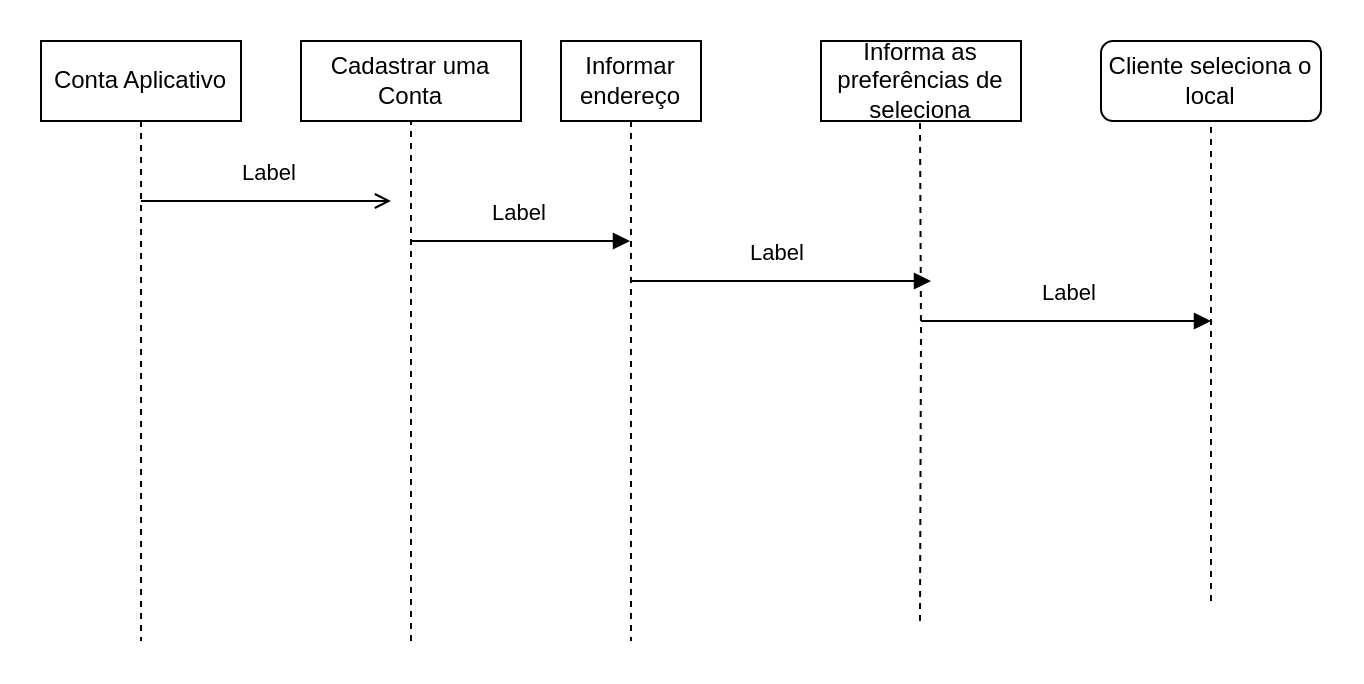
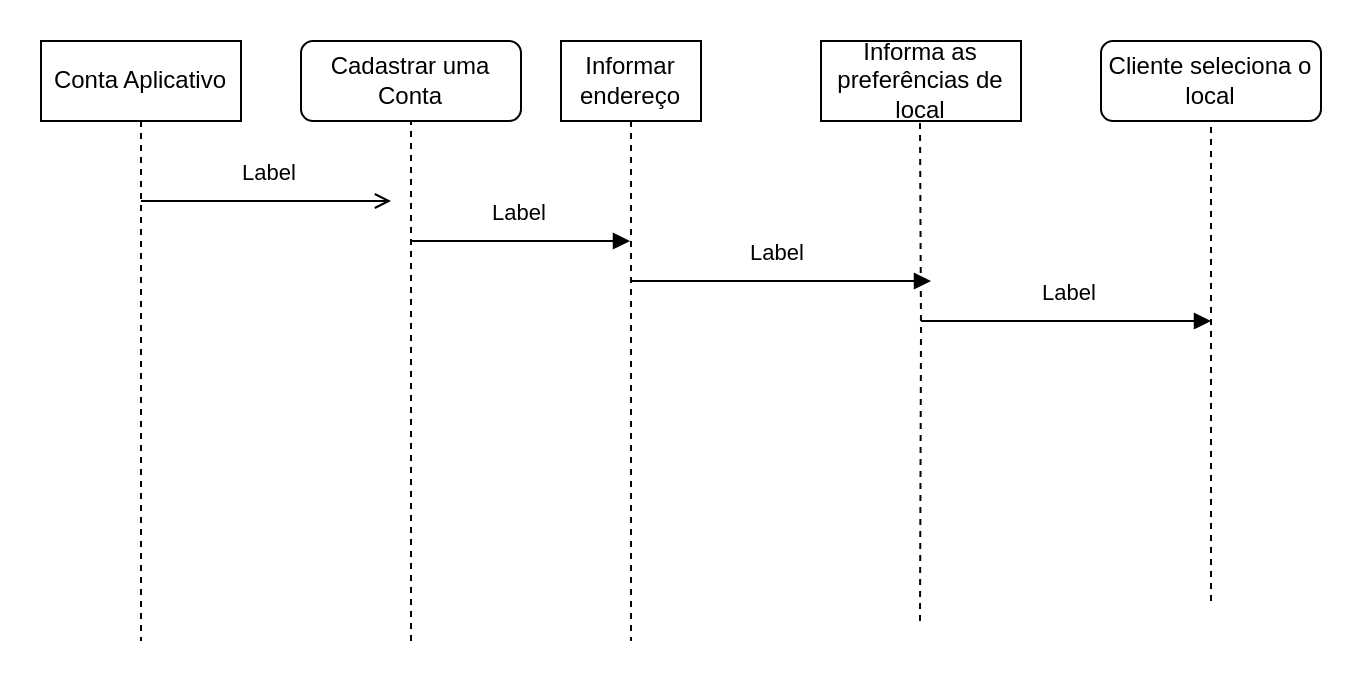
node "Cadastrar uma Conta": shape rectangle -> rounded rectangle
node "Informa as preferências de seleciona": label "Informa as preferências de seleciona" -> "Informa as preferências de local"
